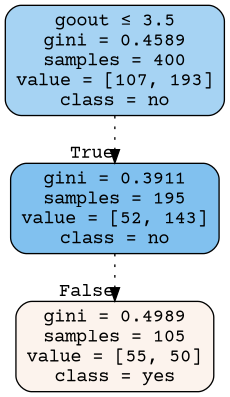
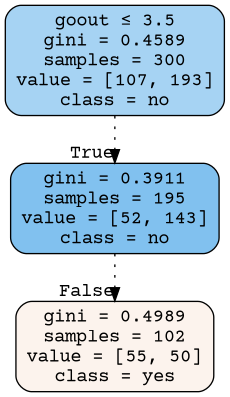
node "goout ≤ 3.5": text "samples = 400" -> "samples = 300"
node "gini = 0.4989": text "samples = 105" -> "samples = 102"
